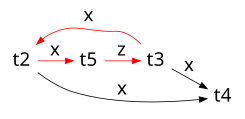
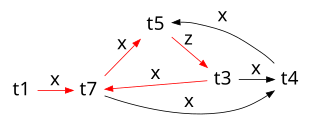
edge "t4" -> "t5": added, label "x"
node "t2": label "t2" -> "t7"
node "t1": added
